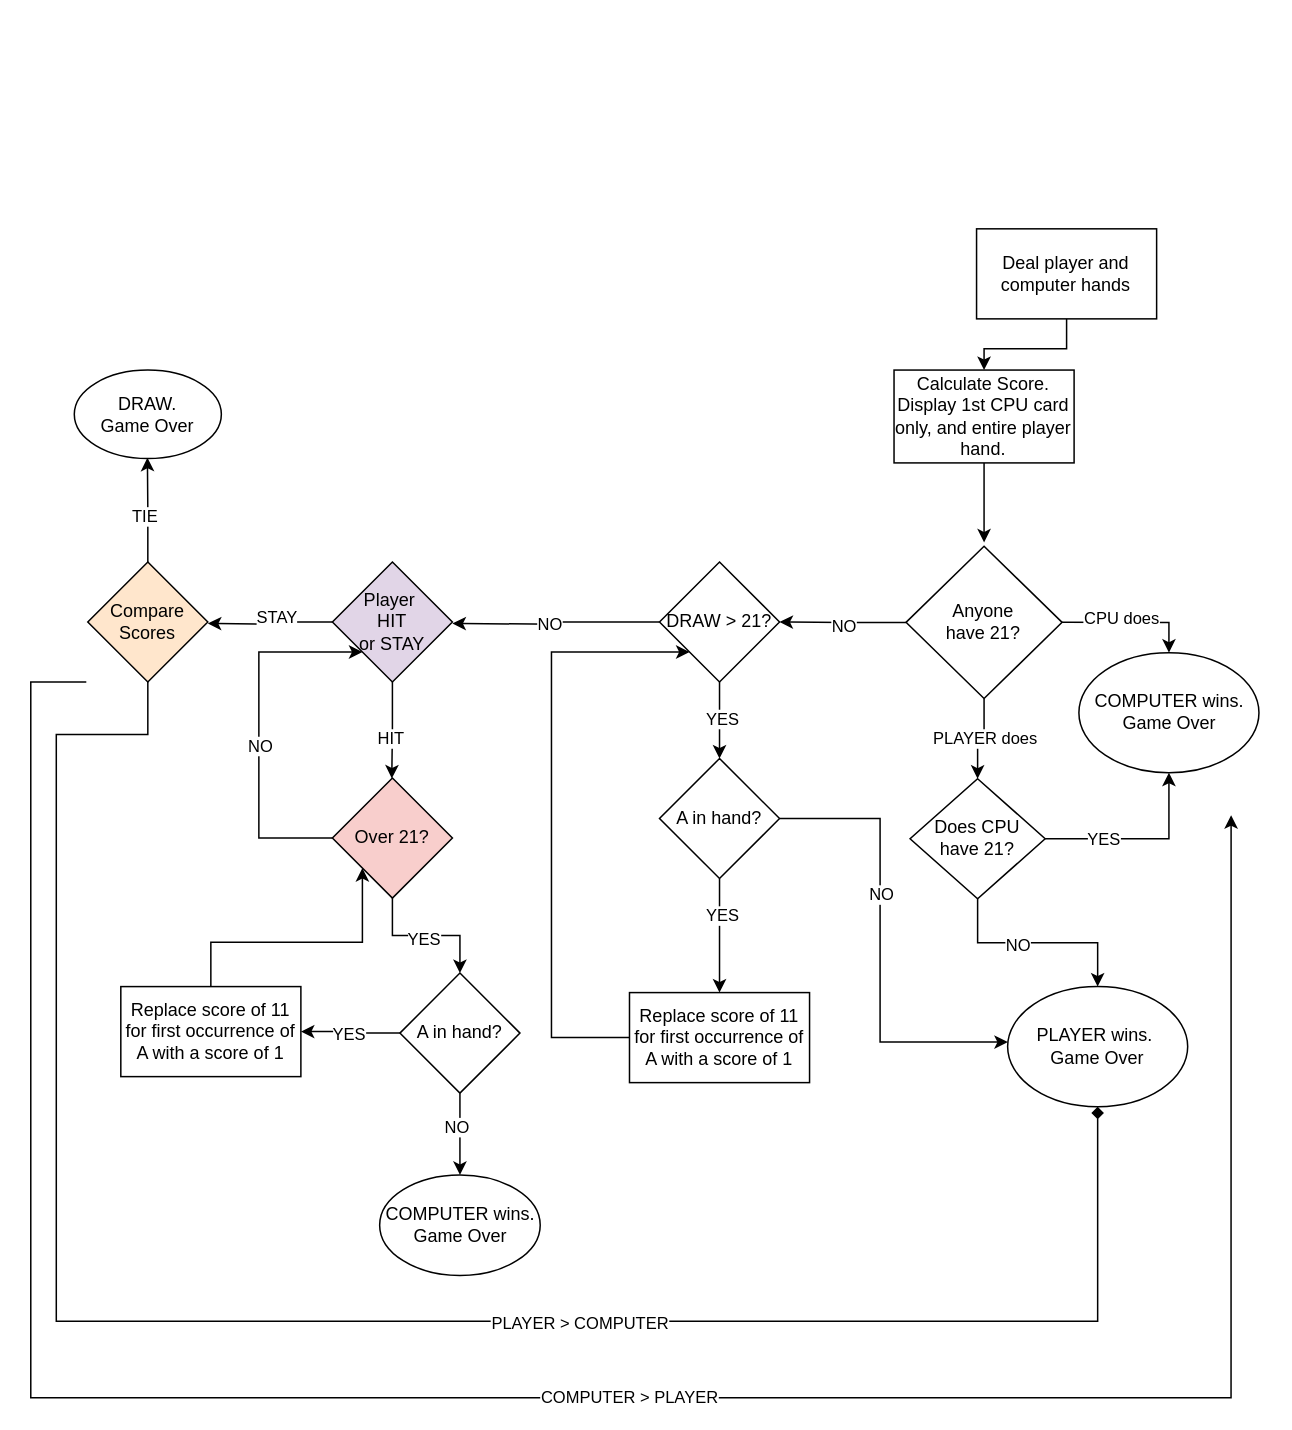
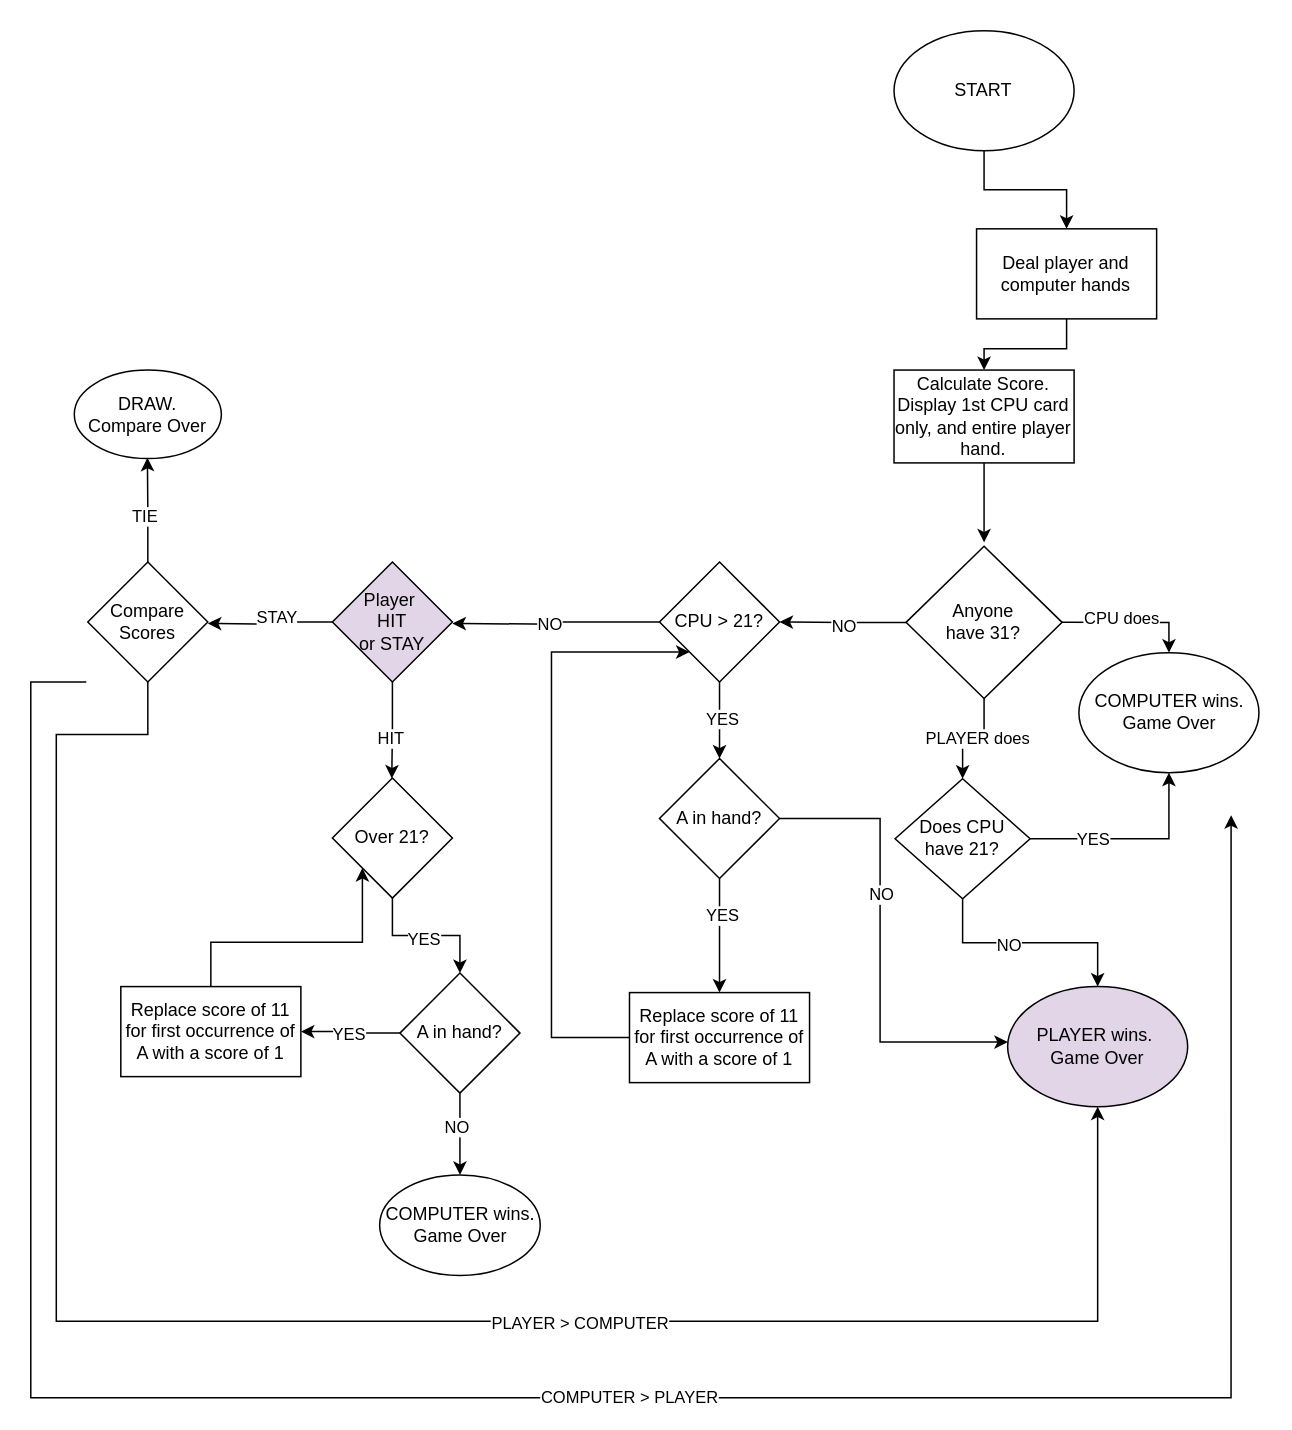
node "START": added
edge "START" -> "Deal player and computer hands": added
node "DRAW. Game Over": label "DRAW. Game Over" -> "DRAW. Compare Over"
node "Compare Scores": fillcolor #ffe6cc -> #ffffff
node "DRAW > 21?": label "DRAW > 21?" -> "CPU > 21?"
node "Anyone have 21?": label "Anyone have 21?" -> "Anyone have 31?"
edge "Over 21?" -> "Player HIT or STAY": removed, label "NO"
node "Over 21?": fillcolor #f8cecc -> #ffffff
node "Does CPU have 21?": moved (977, 838) -> (962, 838)
node "PLAYER wins. Game Over": fillcolor #ffffff -> #e1d5e7
edge "Compare Scores" -> "PLAYER wins. Game Over": arrowhead diamond -> classic
